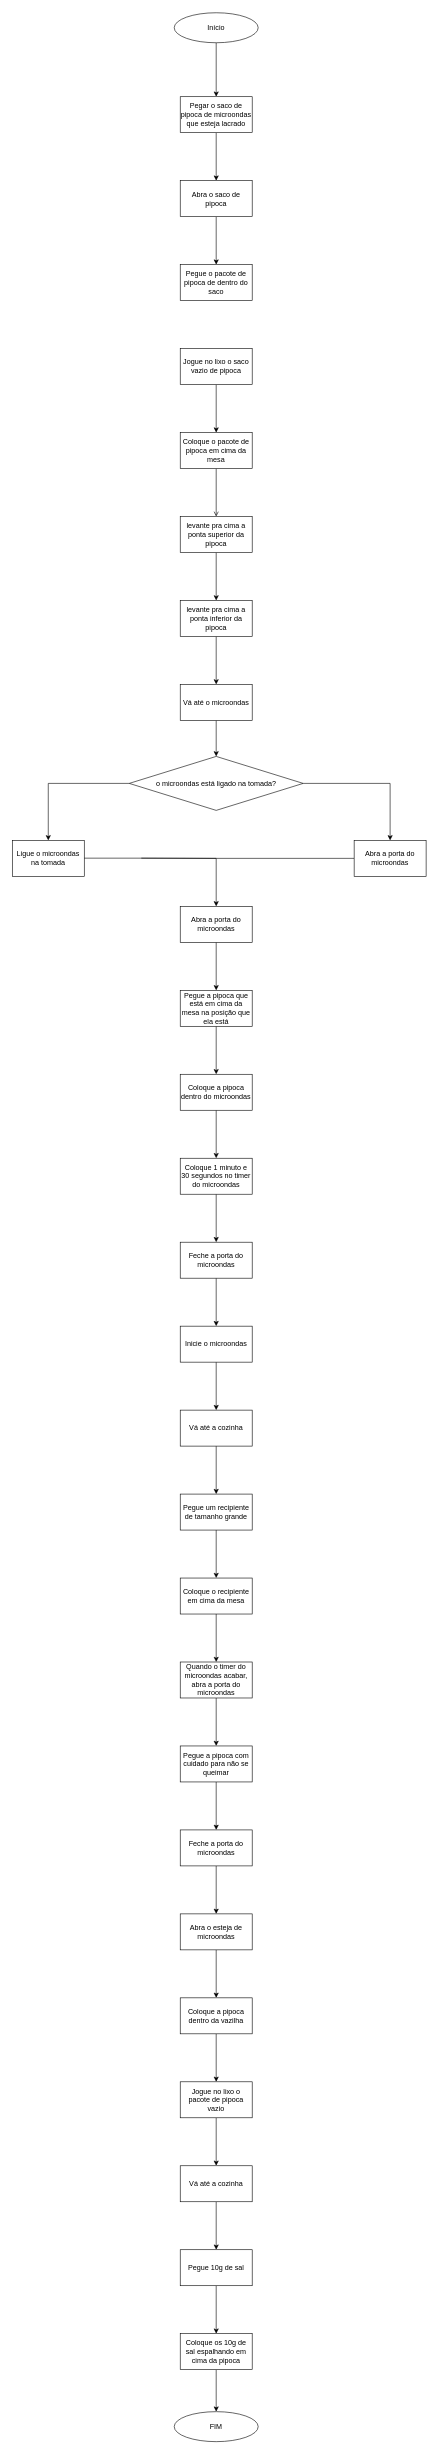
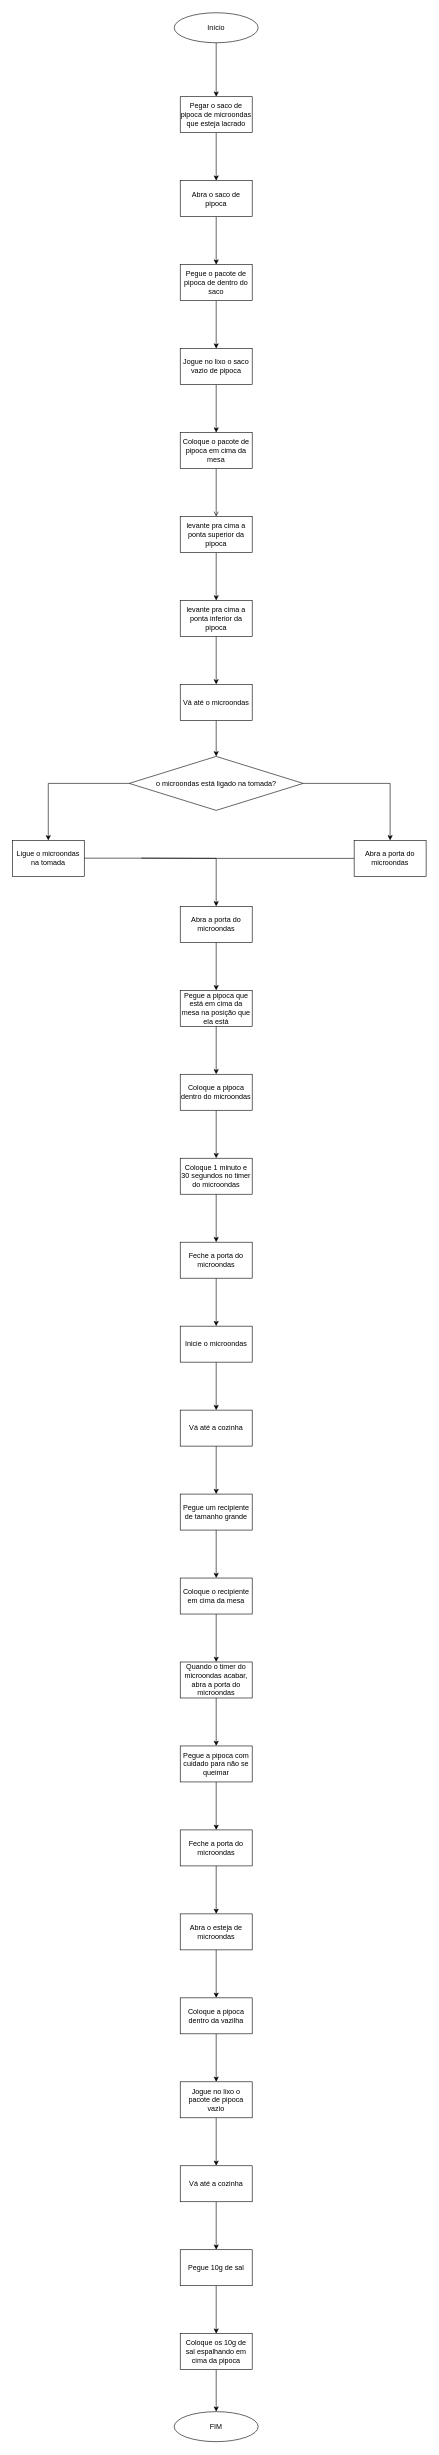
edge "Pegue o pacote de pipoca de dentro do saco" -> "Jogue no lixo o saco vazio de pipoca": added
